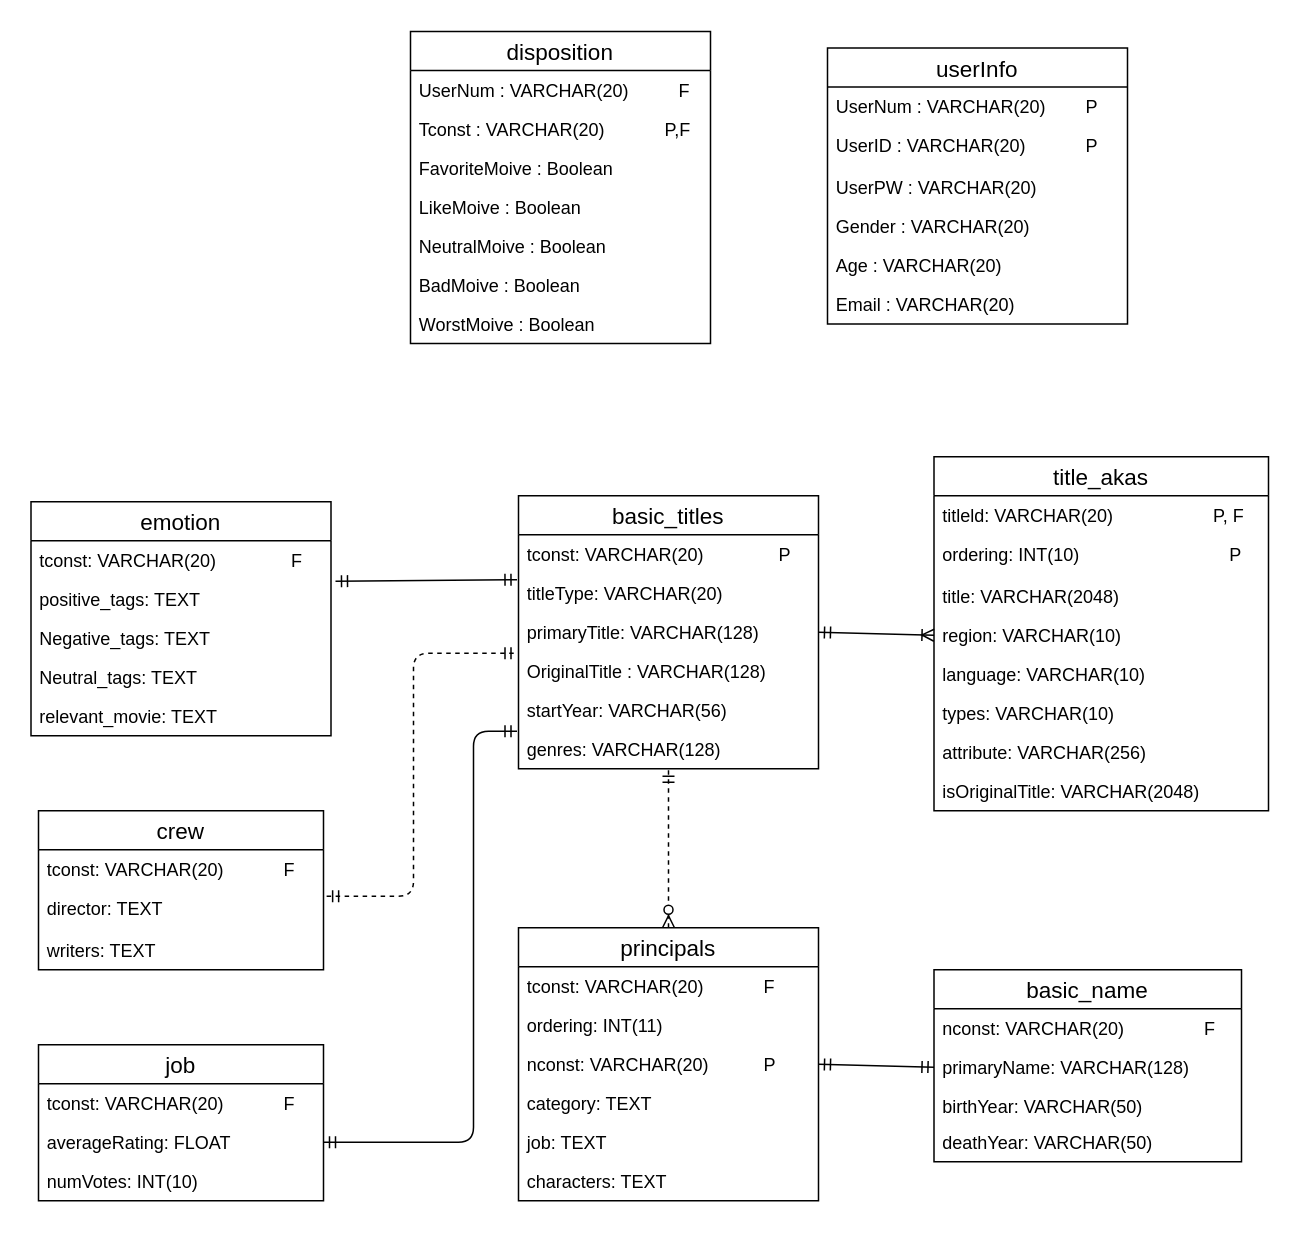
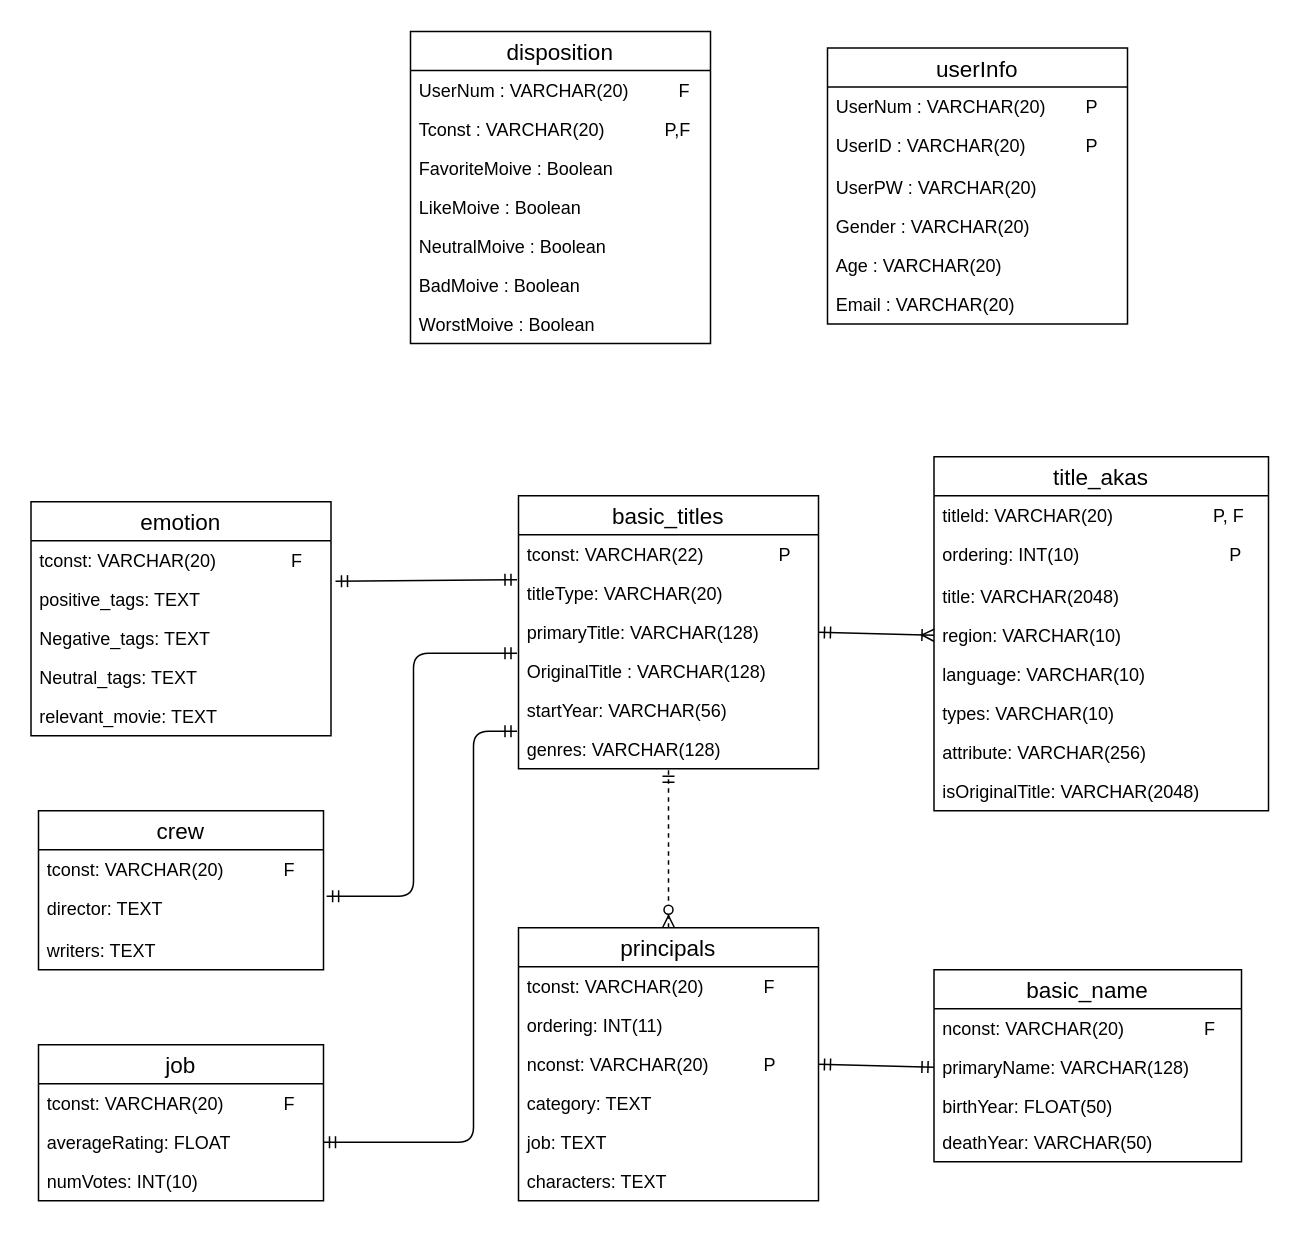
node "tconst: VARCHAR(20) P": label "tconst: VARCHAR(20) P" -> "tconst: VARCHAR(22) P"
edge "OriginalTitle : VARCHAR(128)" -- "director: TEXT": style dashed -> solid
node "birthYear: VARCHAR(50)": label "birthYear: VARCHAR(50)" -> "birthYear: FLOAT(50)"
